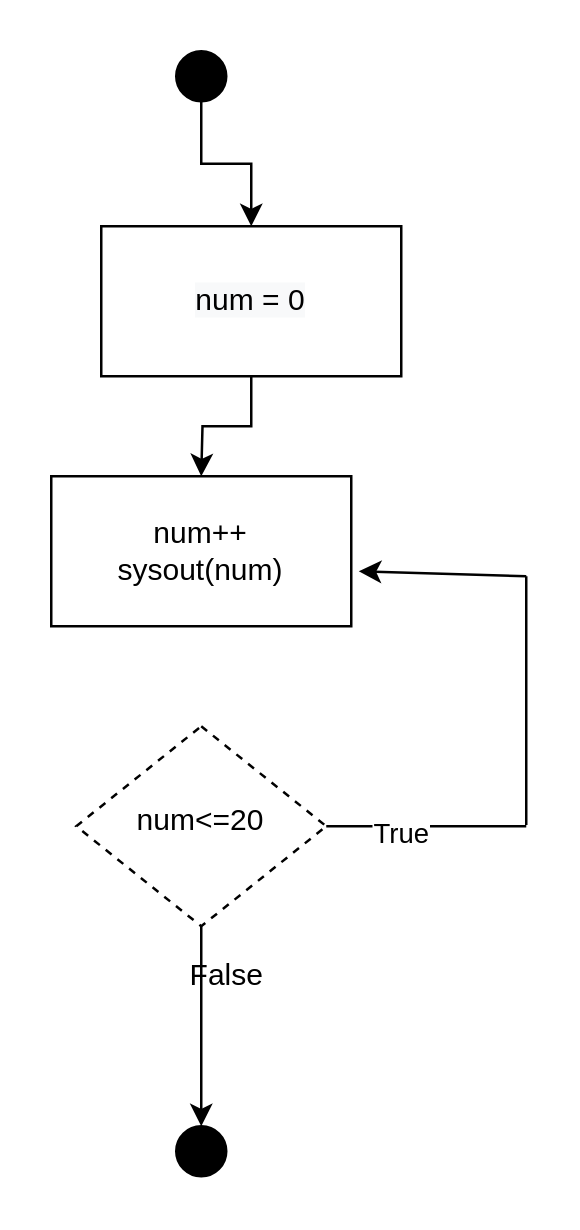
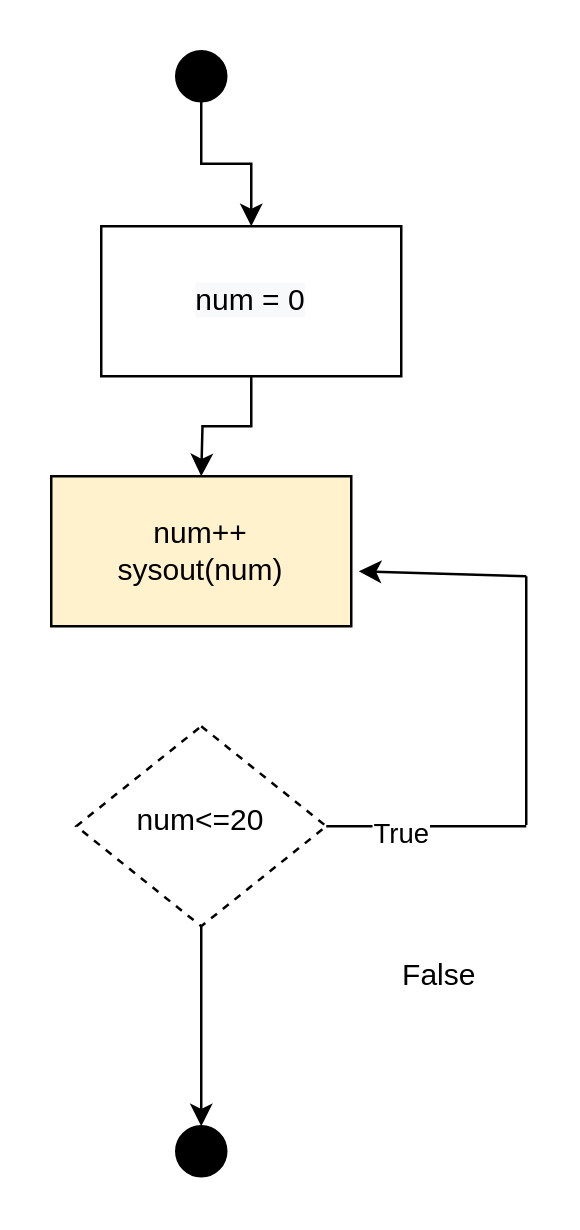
node "num++ sysout(num)": fillcolor #ffffff -> #fff2cc
node "False": moved (226, 976) -> (439, 976)
